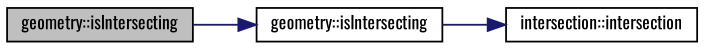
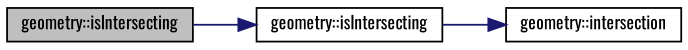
node "intersection::intersection": label "intersection::intersection" -> "geometry::intersection"
